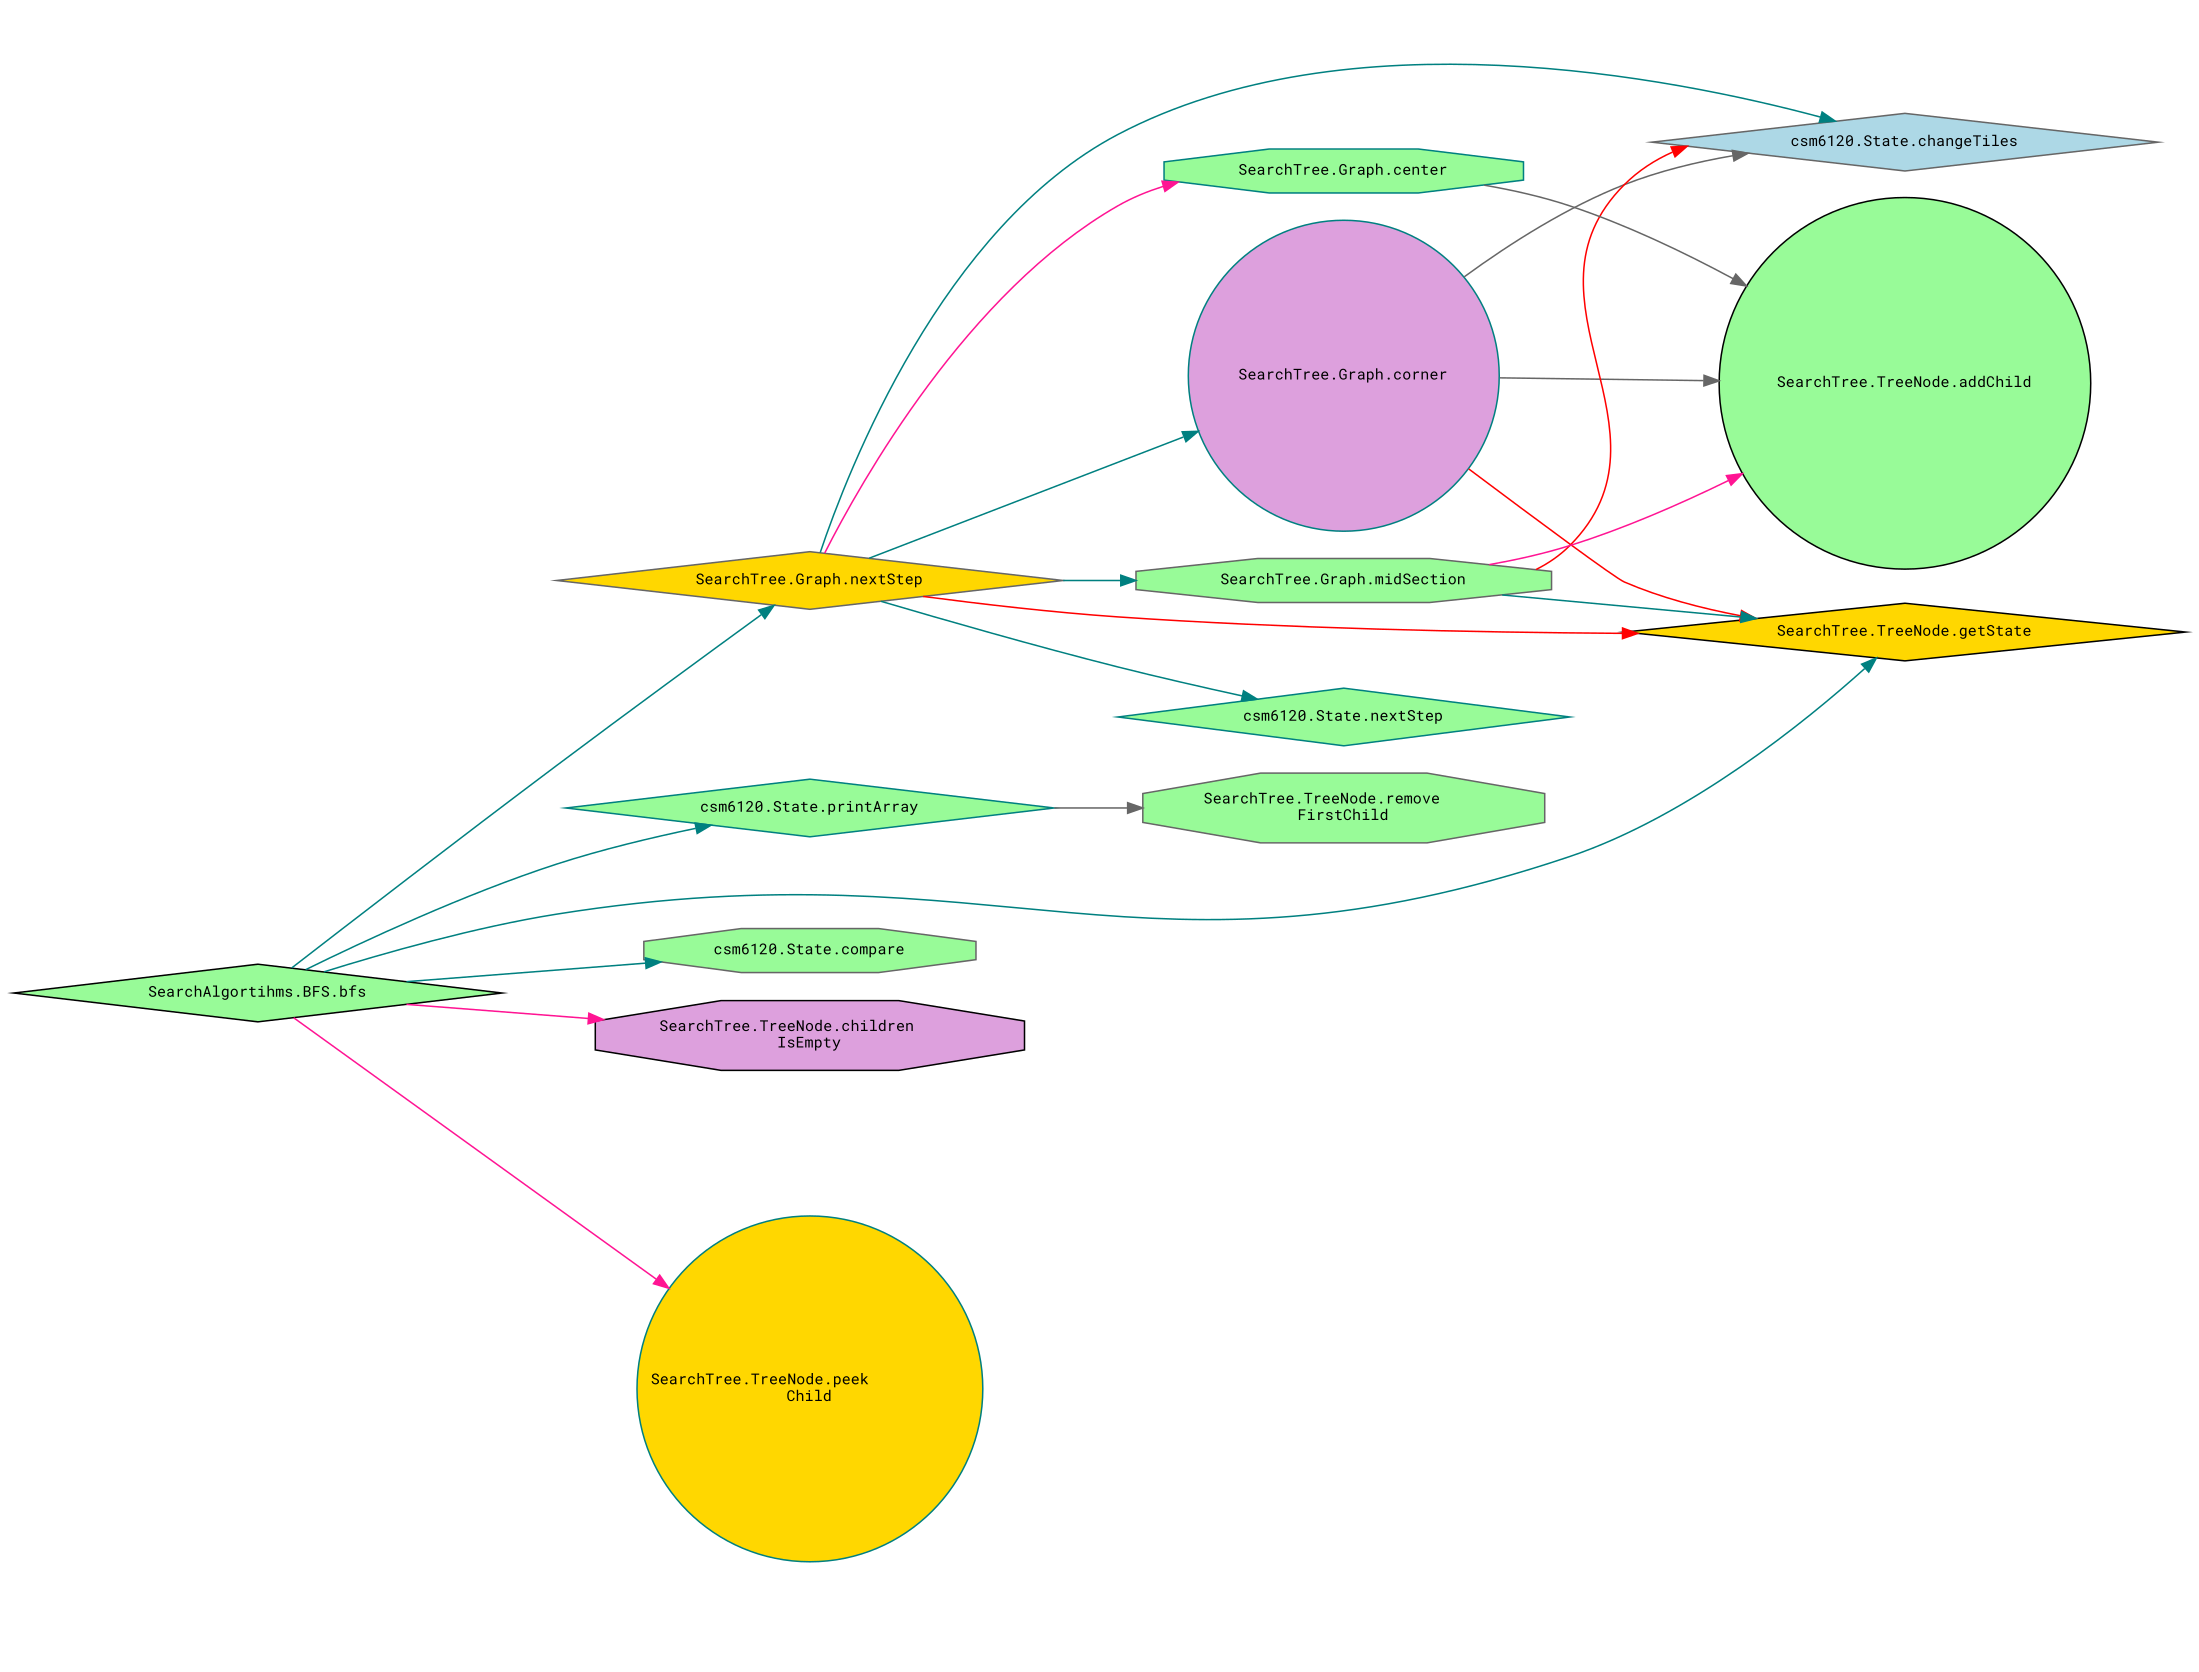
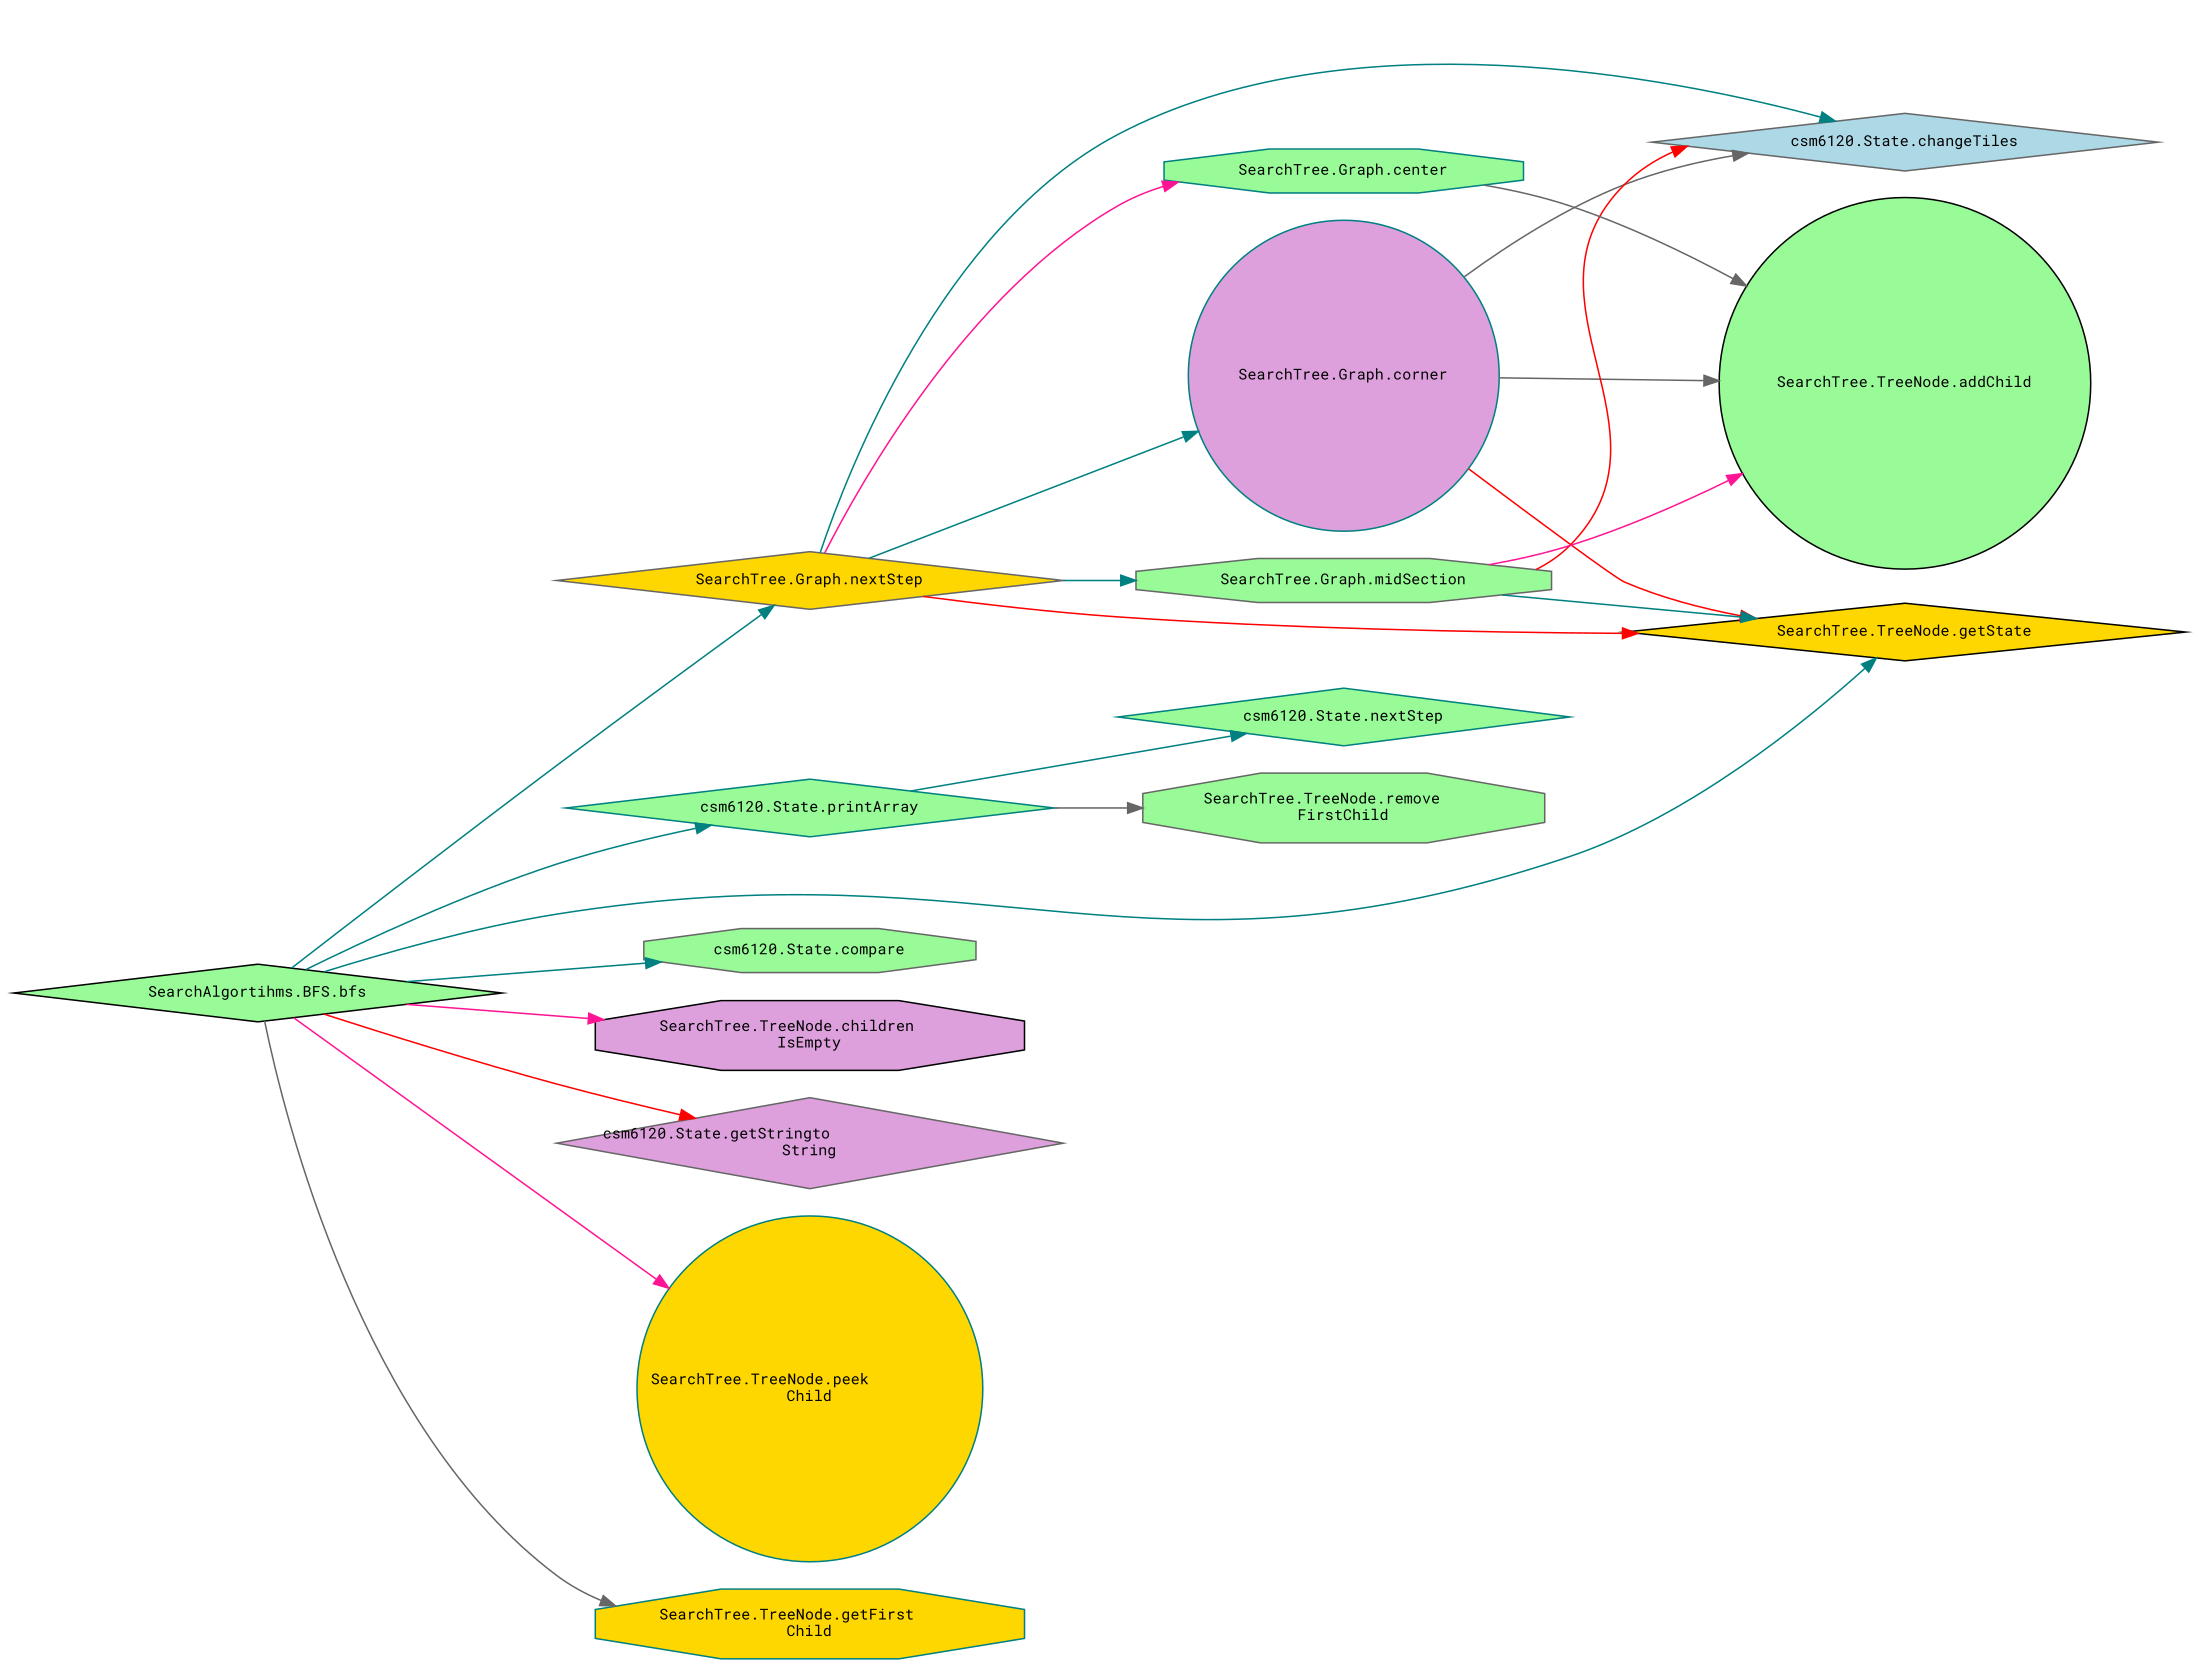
edge "SearchTree.Graph.nextStep" -> "csm6120.State.nextStep": now "csm6120.State.printArray" -> "csm6120.State.nextStep"
node "csm6120.State.getStringto String": added
node "SearchTree.TreeNode.getFirst Child": added
